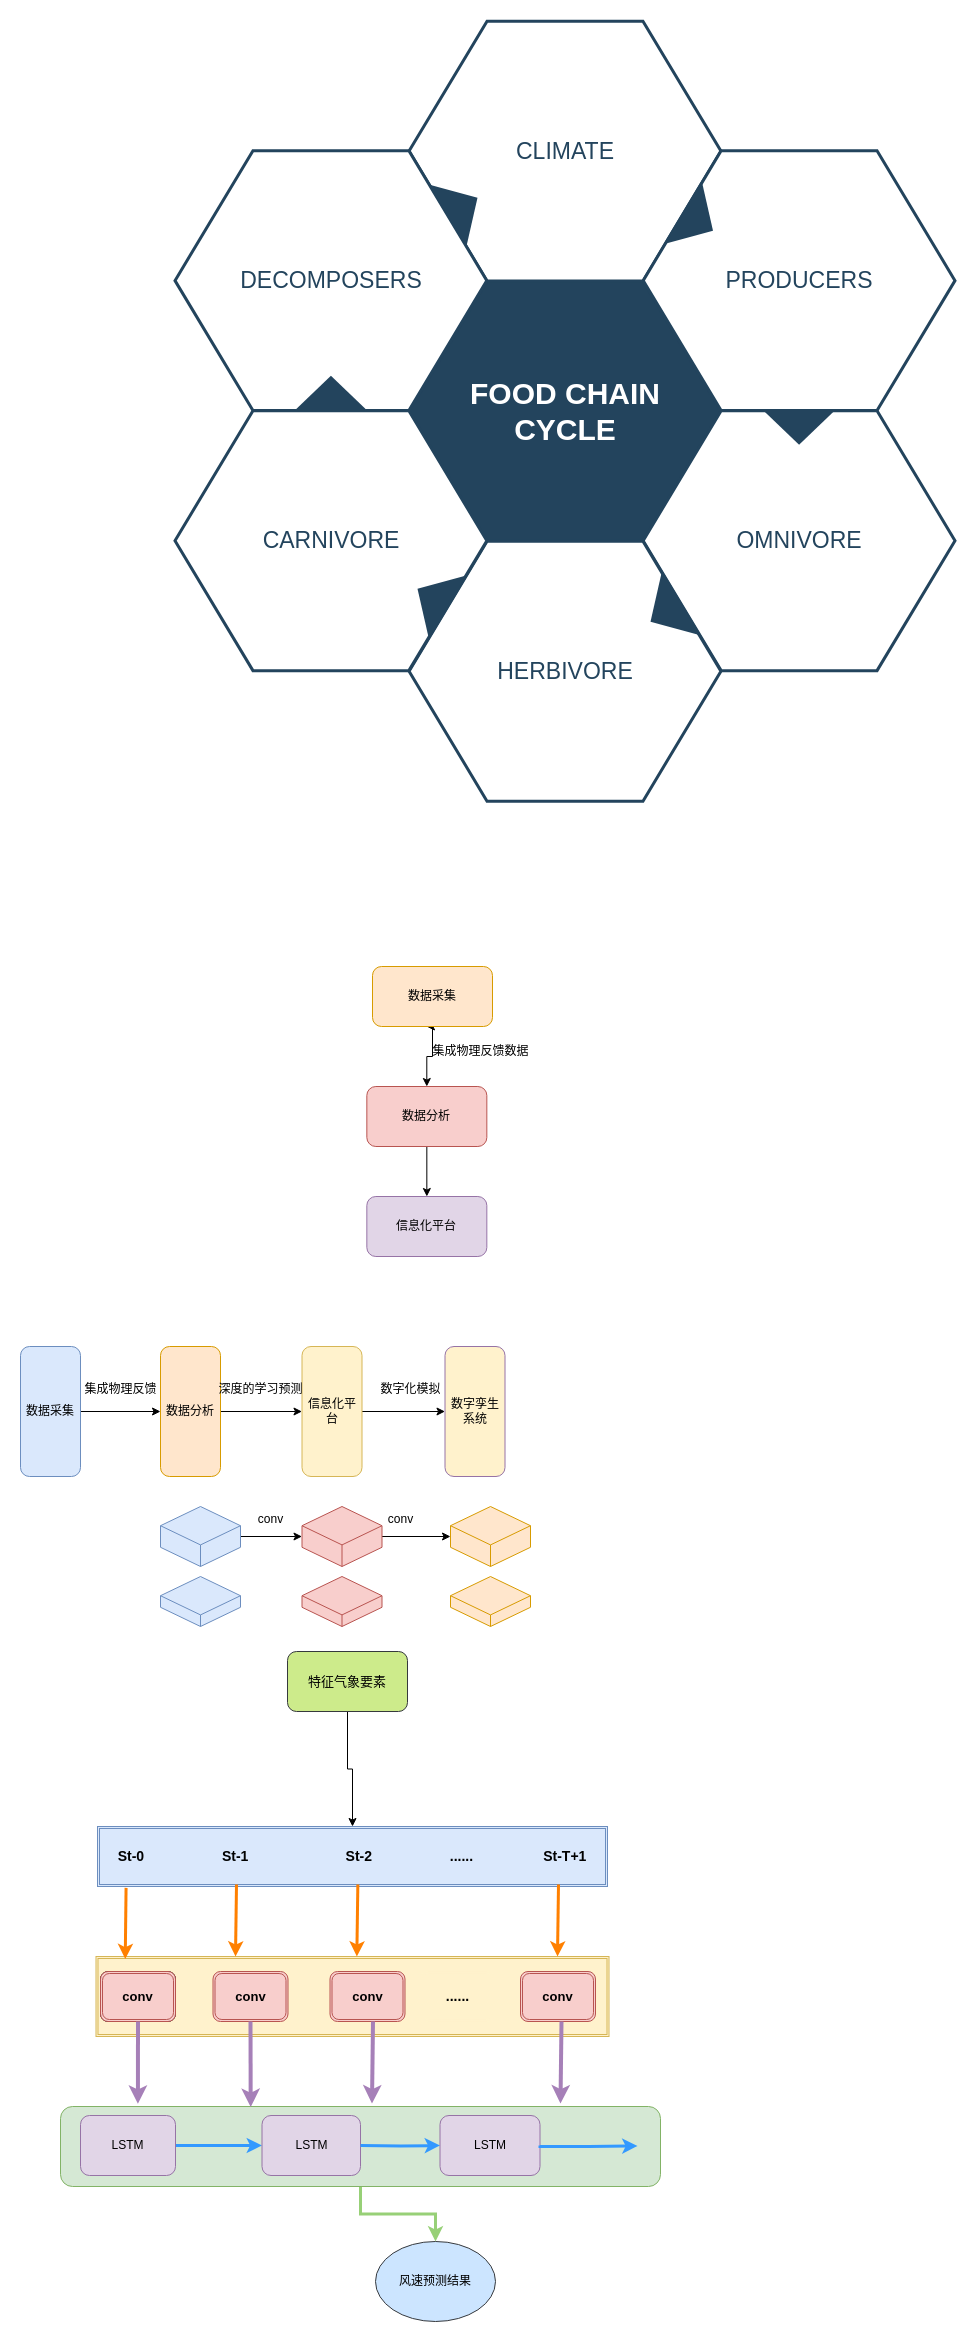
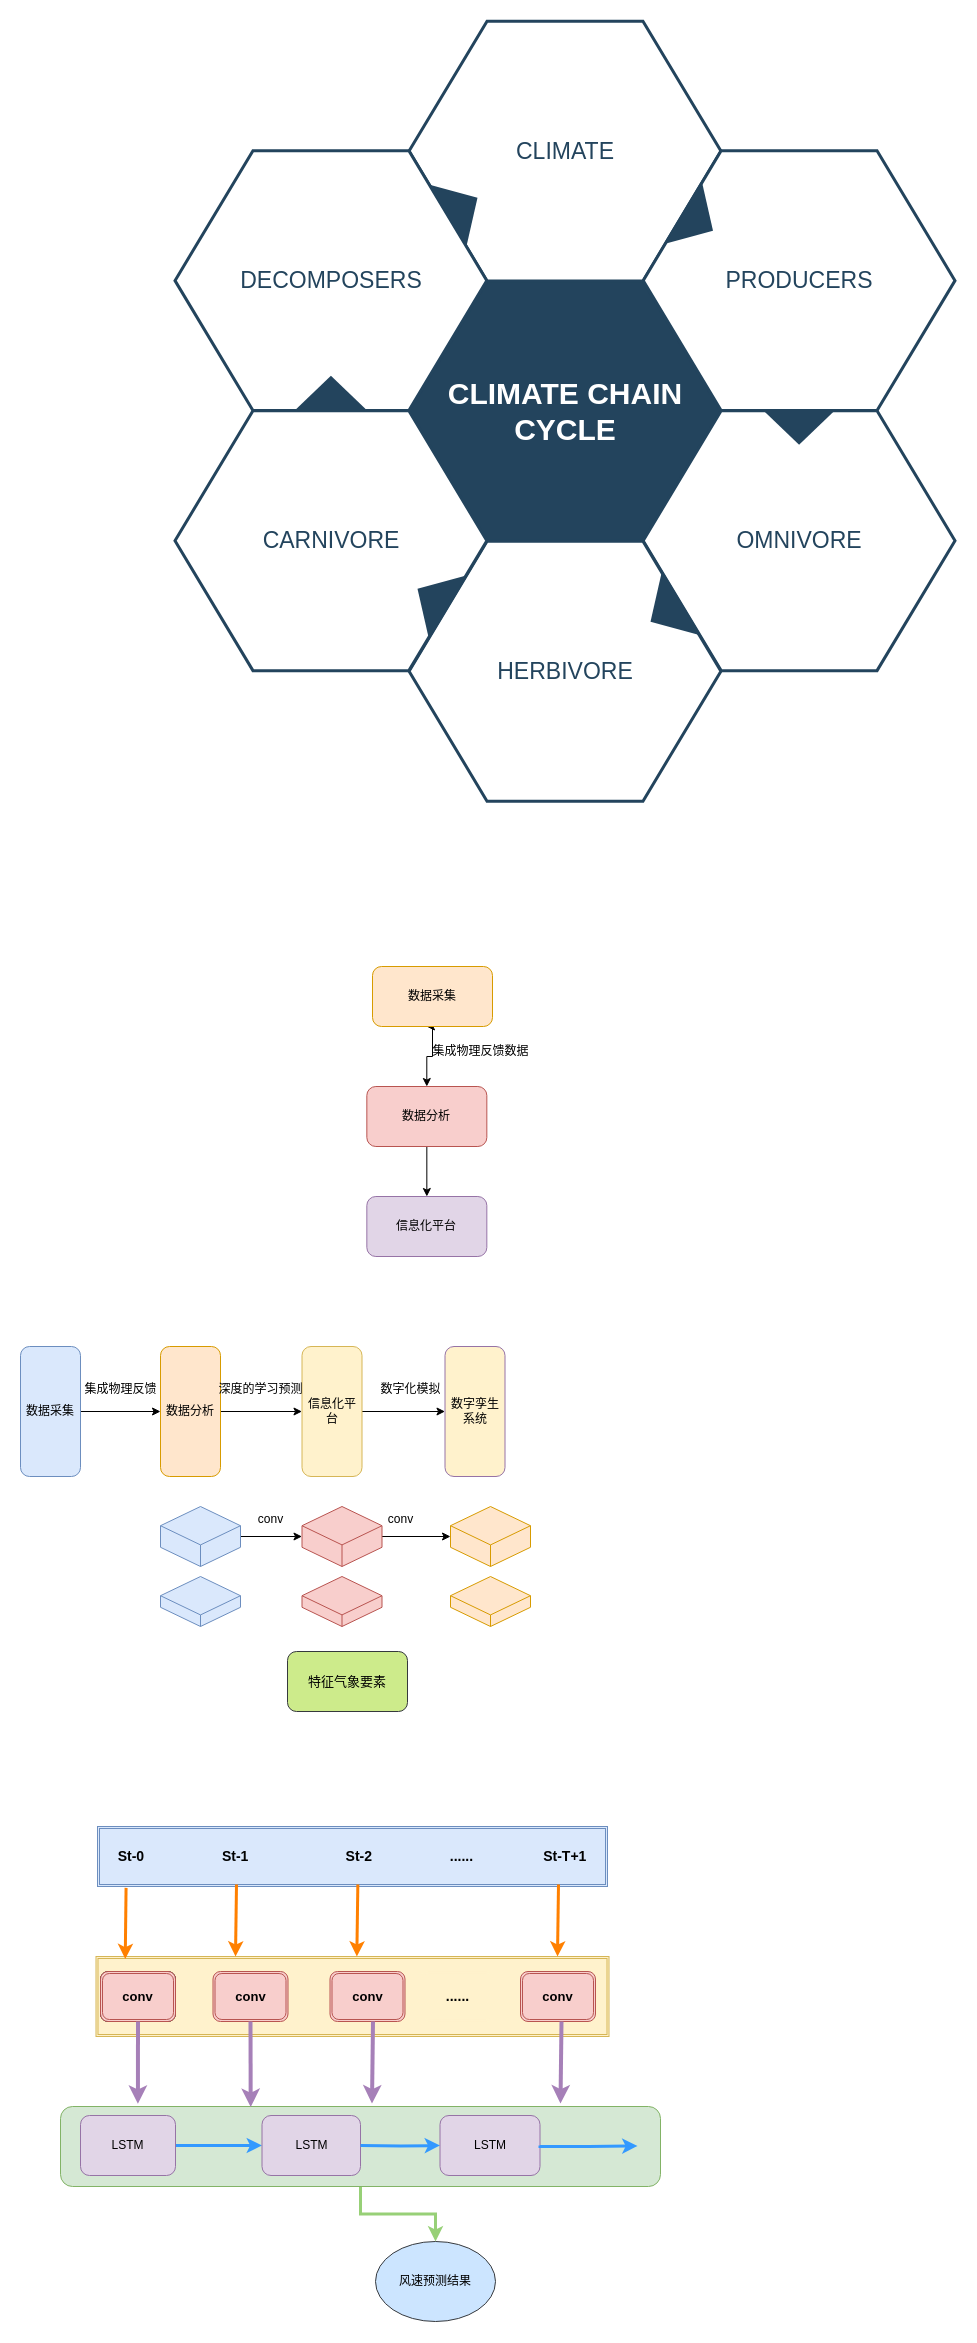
node "FOOD CHAIN CYCLE": label "FOOD CHAIN CYCLE" -> "CLIMATE CHAIN CYCLE"
edge "特征气象要素" -> "St-0 St-1 St-2 ...... St-T+1": removed
